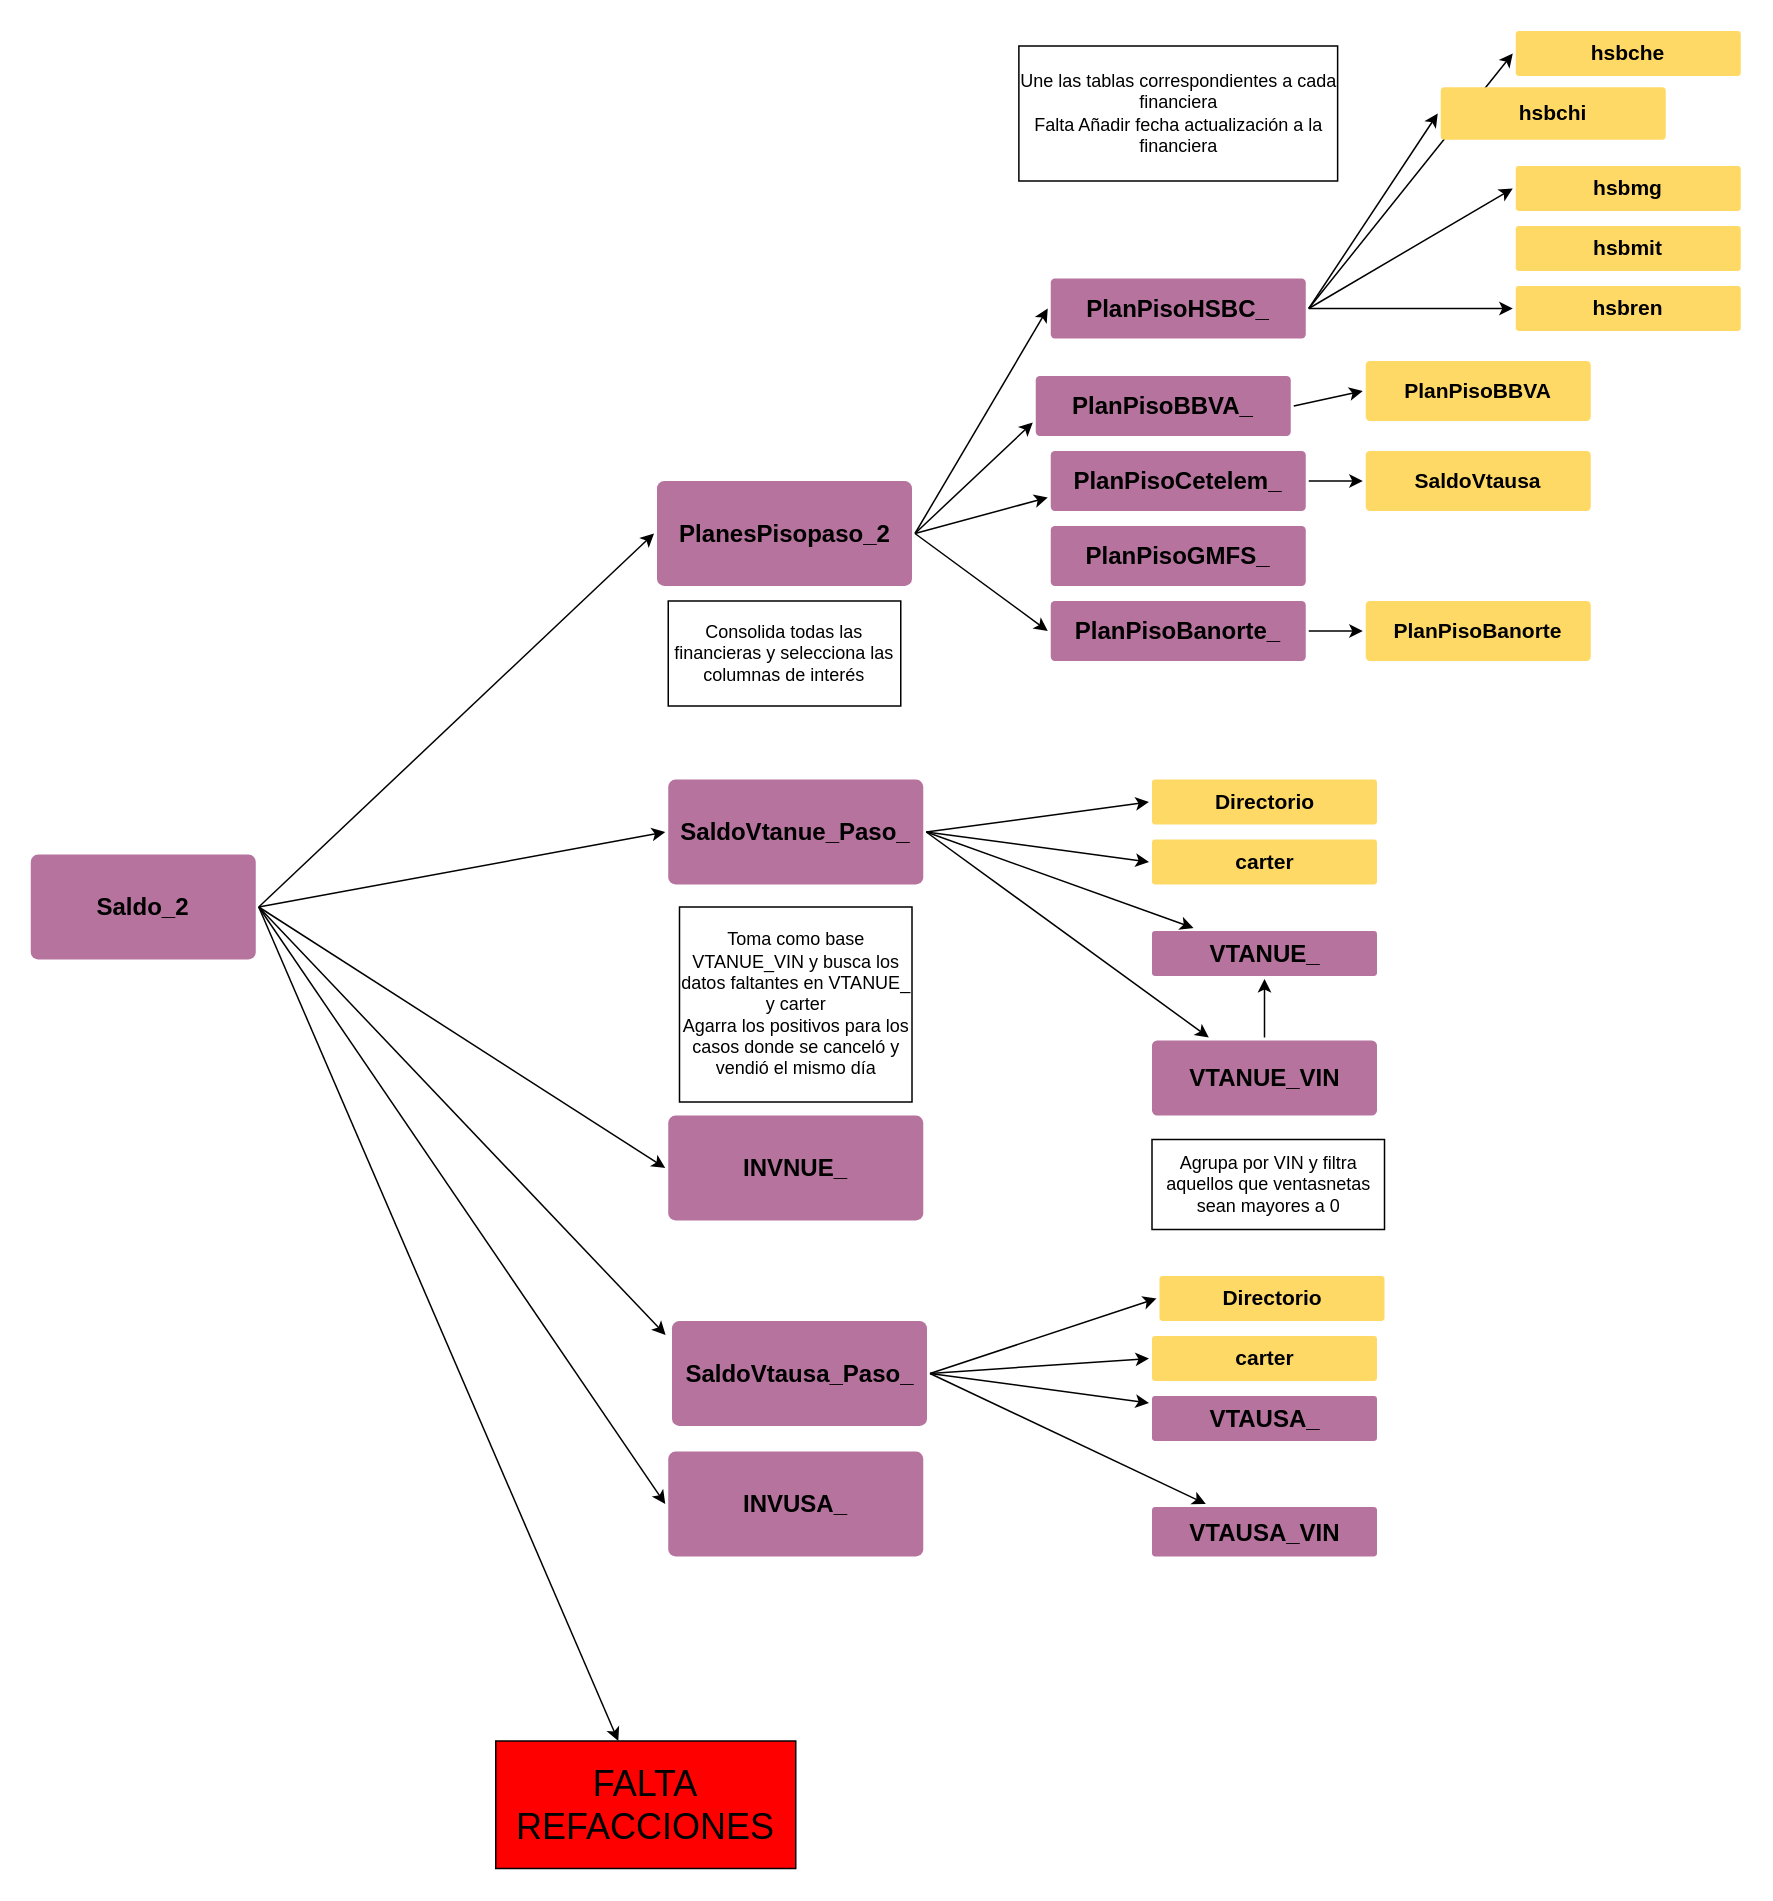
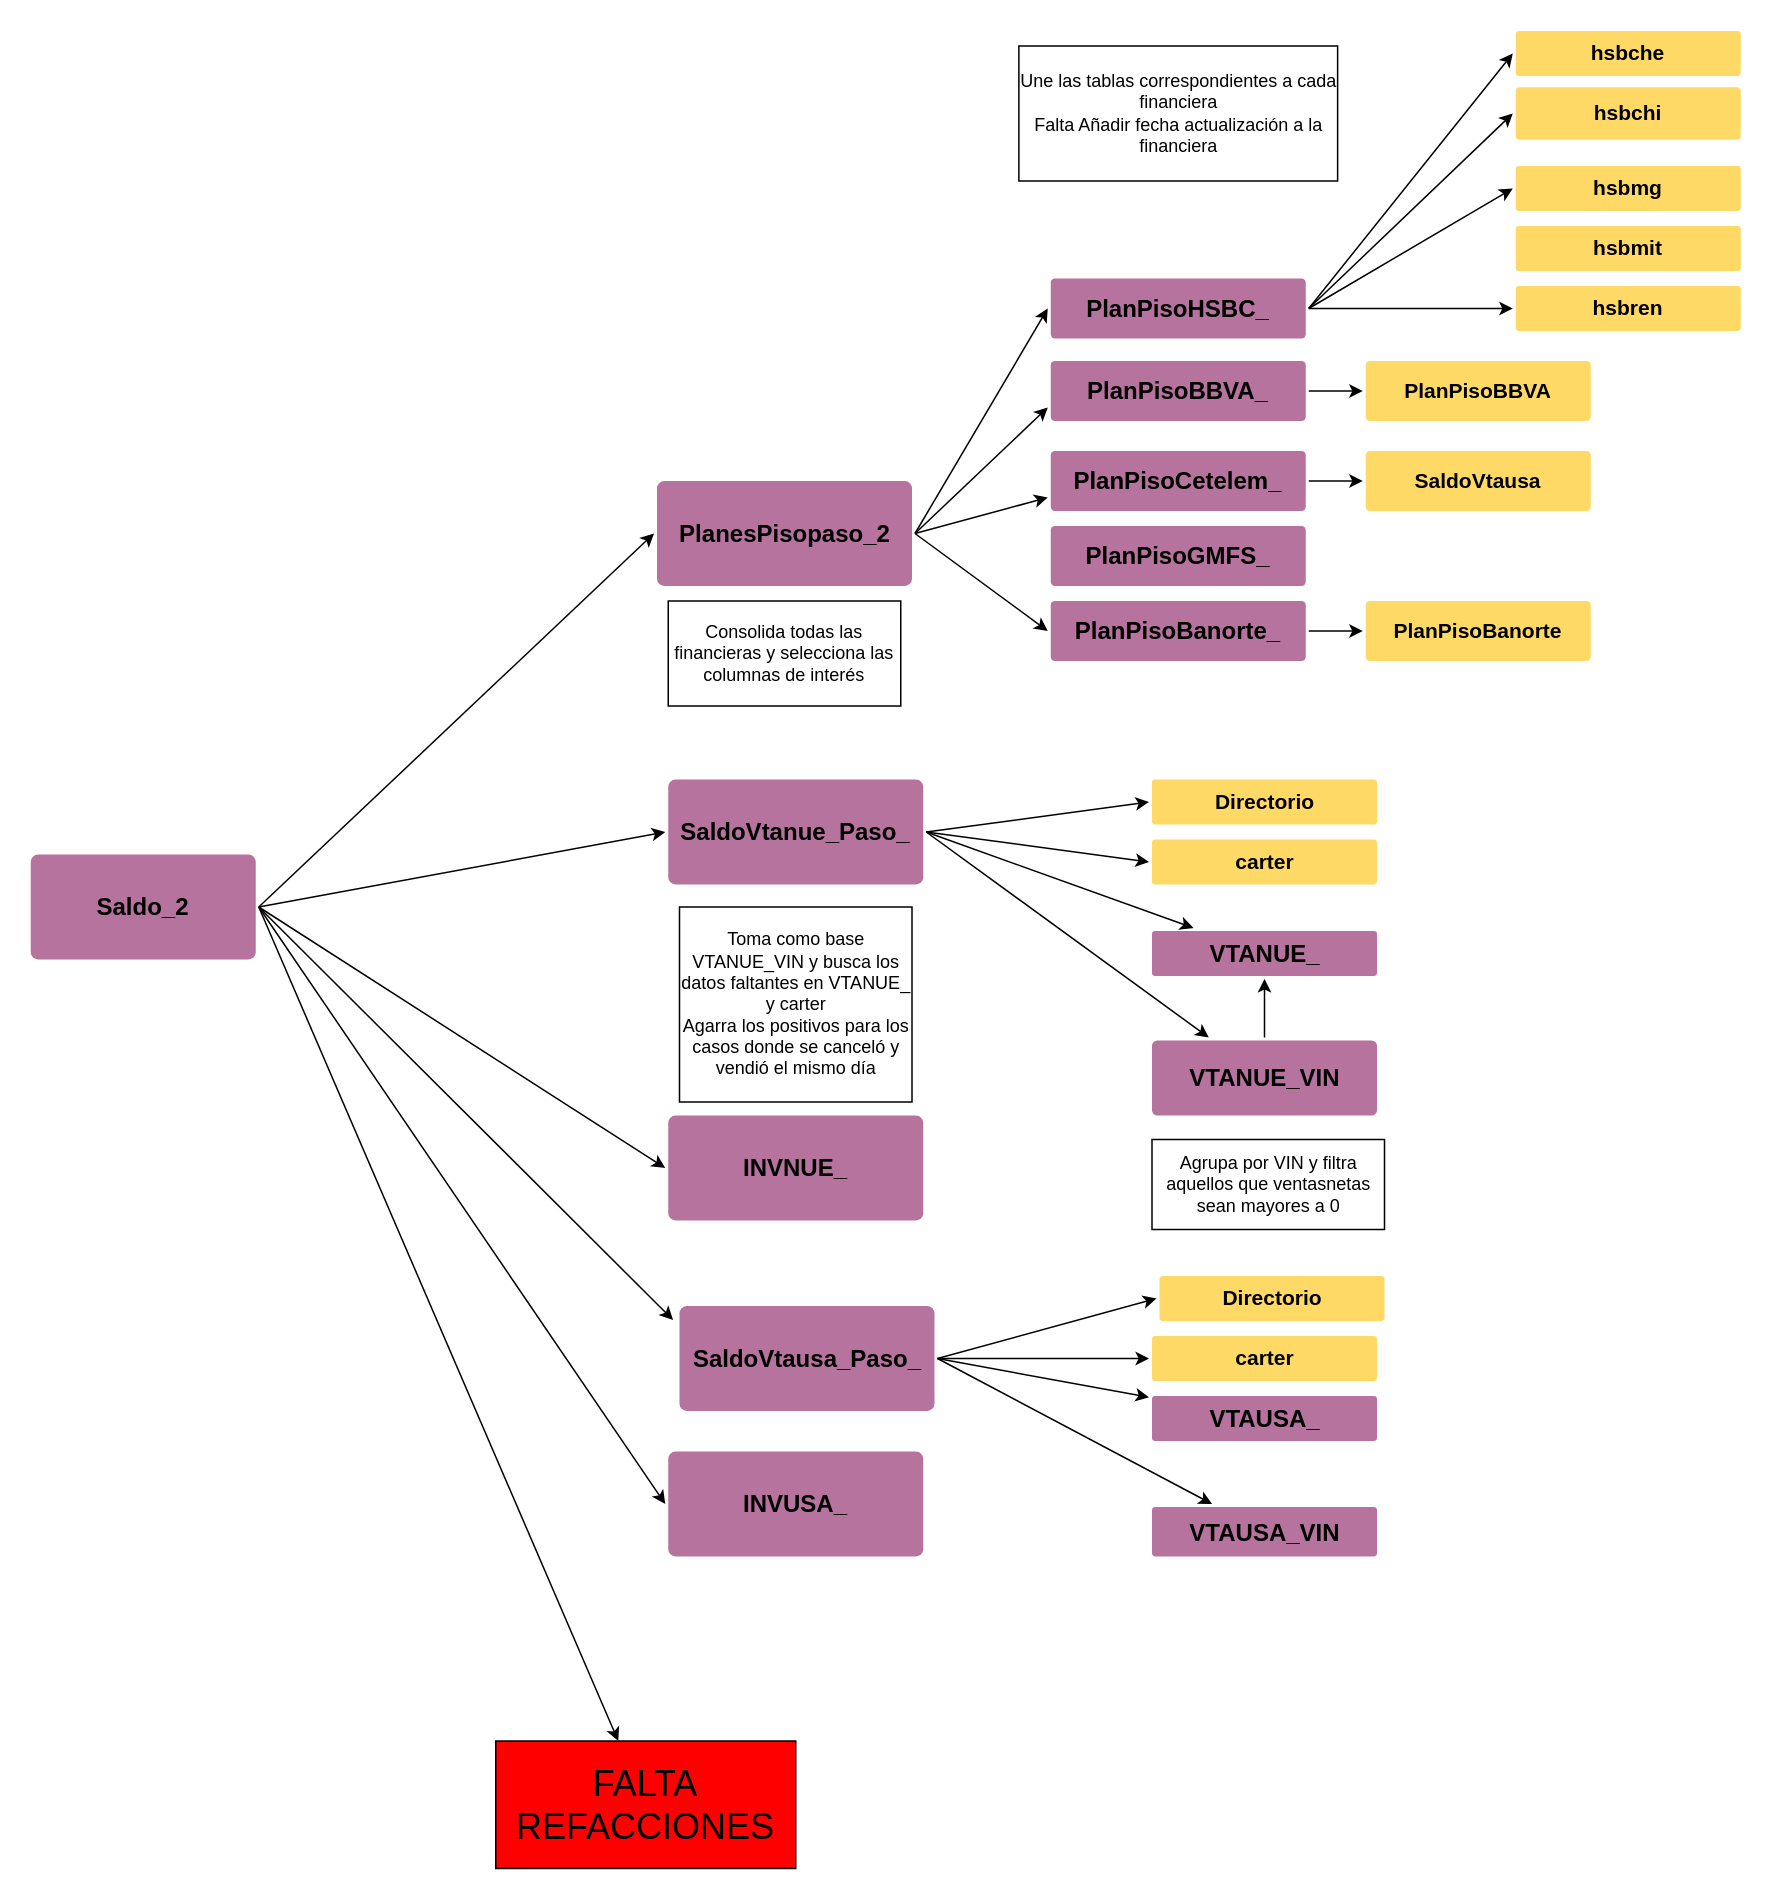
node "hsbchi": moved (1553, 113) -> (1628, 113)
node "PlanPisoBBVA_": moved (1163, 406) -> (1178, 391)
node "SaldoVtausa_Paso_": moved (800, 1373) -> (807, 1358)
